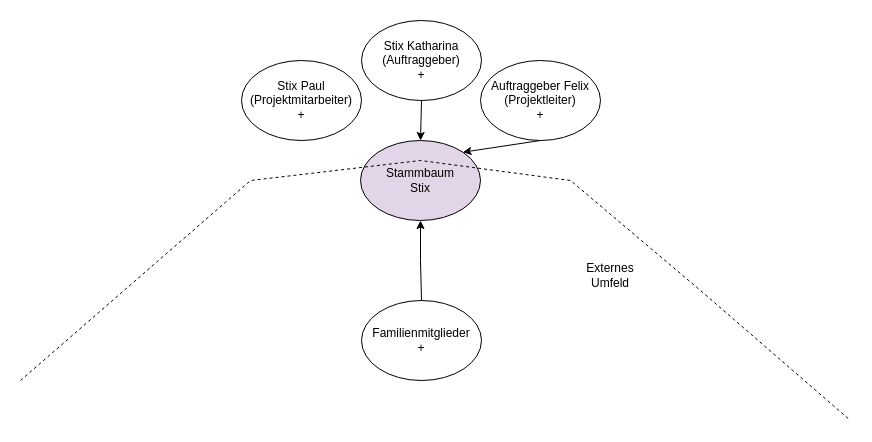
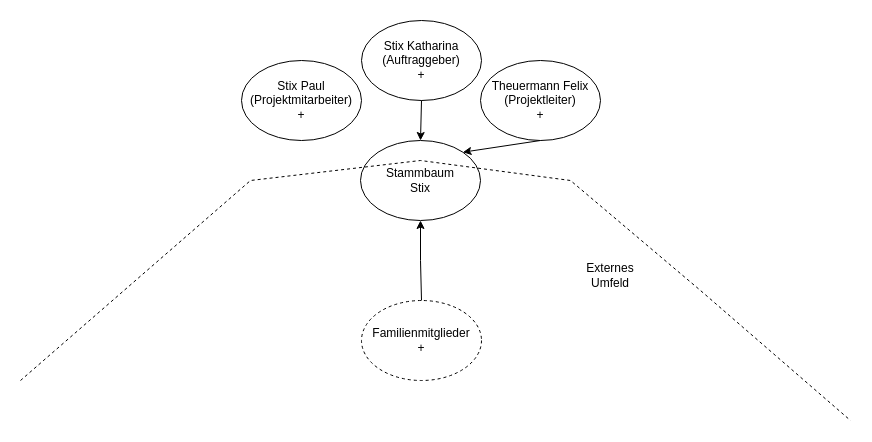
node "Auftraggeber Felix (Projektleiter) +": label "Auftraggeber Felix (Projektleiter) +" -> "Theuermann Felix (Projektleiter) +"
node "Stammbaum Stix": fillcolor #e1d5e7 -> #ffffff
node "Familienmitglieder +": style solid -> dashed
